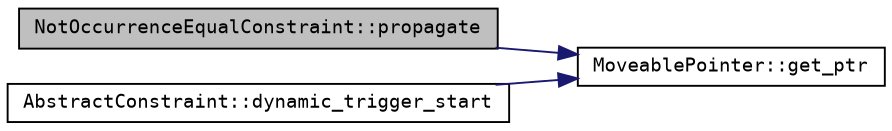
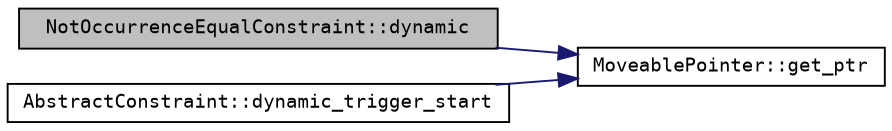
node "NotOccurrenceEqualConstraint::propagate": label "NotOccurrenceEqualConstraint::propagate" -> "NotOccurrenceEqualConstraint::dynamic"
